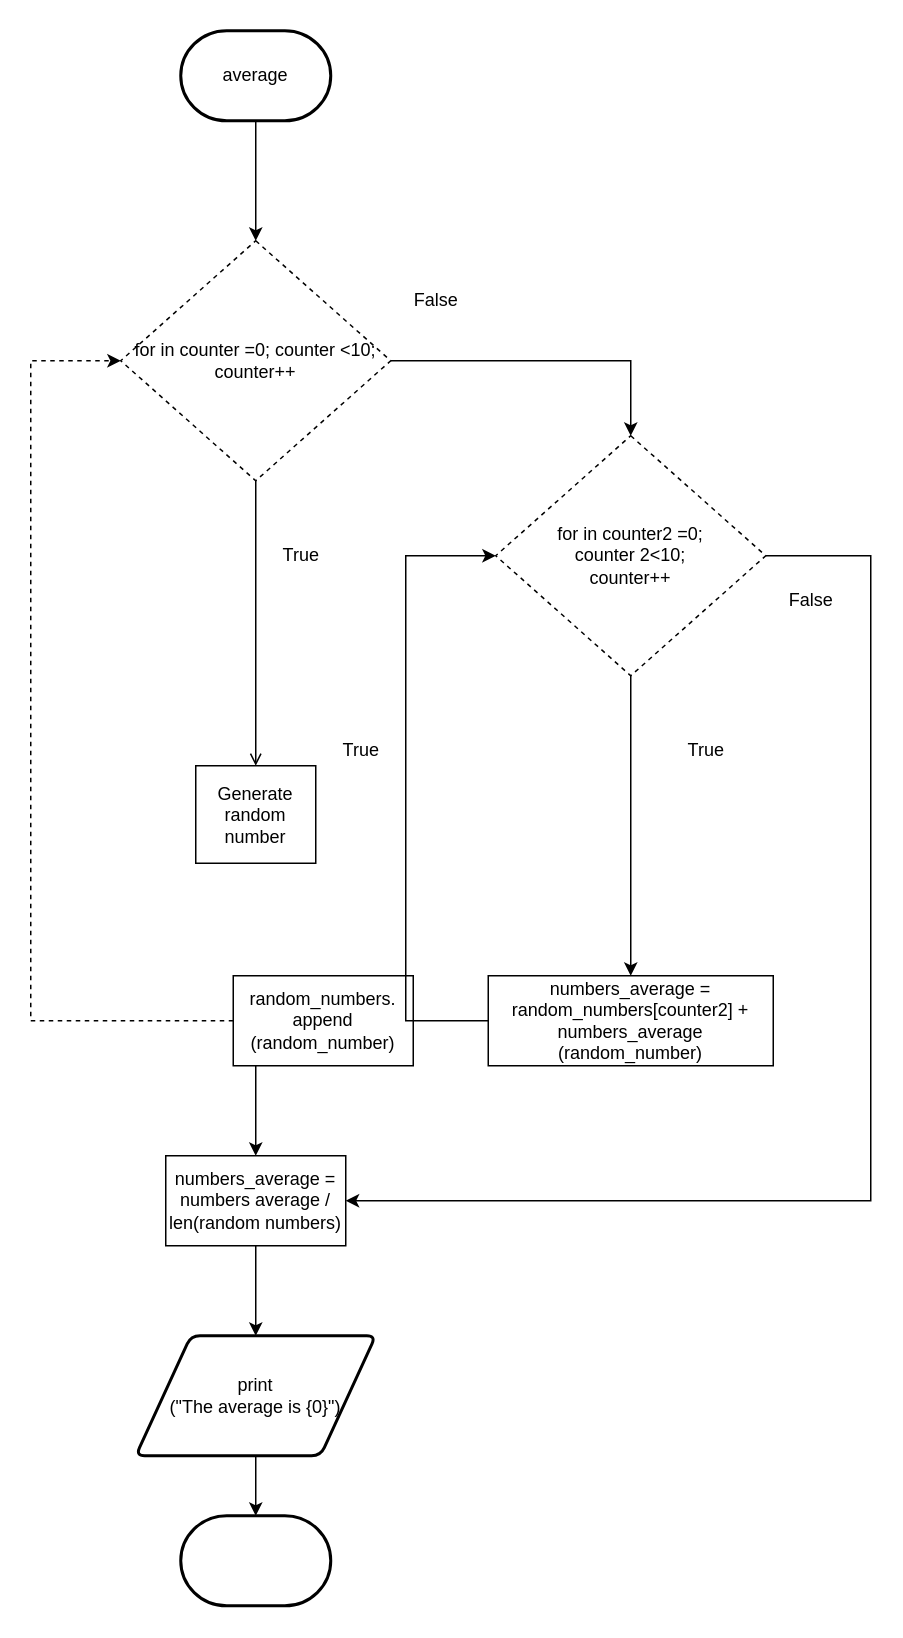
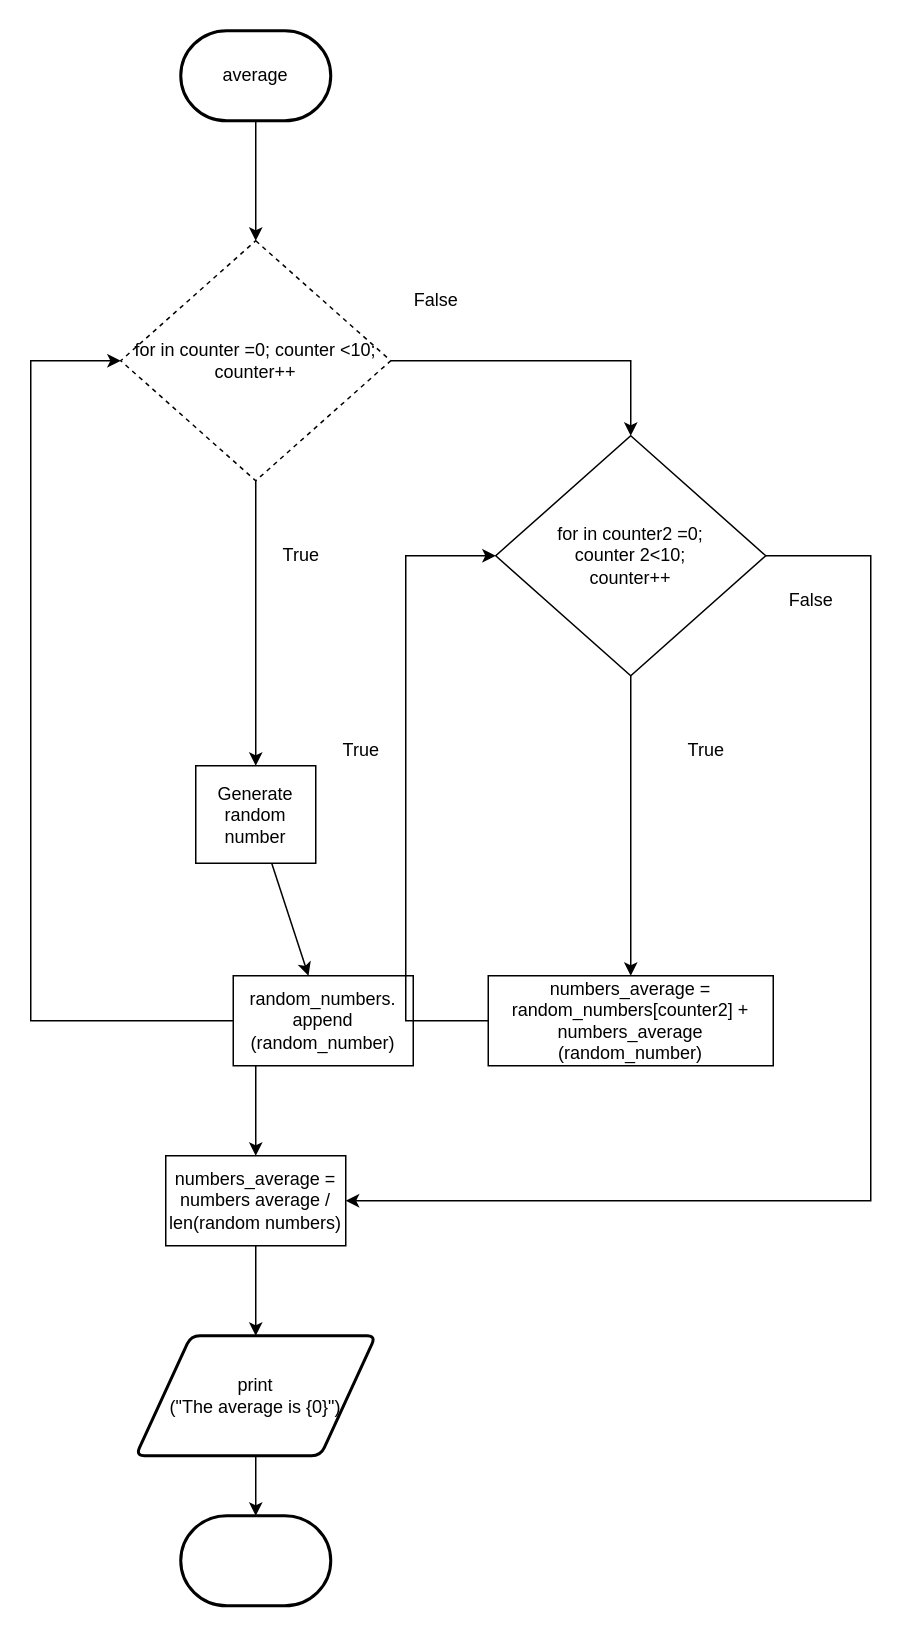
node "for in counter2 =0; counter 2<10; counter++": style dashed -> solid
edge "random_numbers. append (random_number)" -> "for in counter =0; counter <10; counter++": style dashed -> solid
edge "for in counter =0; counter <10; counter++" -> "Generate random number": arrowhead open -> classic
edge "Generate random number" -> "random_numbers. append (random_number)": added
